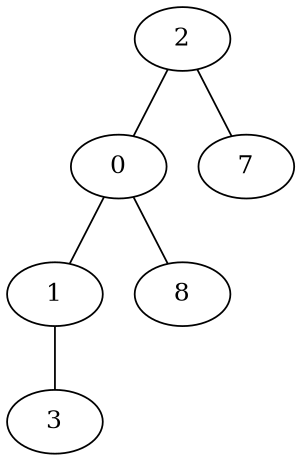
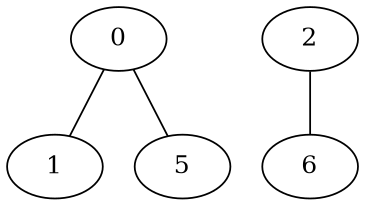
edge "2" -- "0": removed
node "7": label "7" -> "6"
node "8": label "8" -> "5"
node "3": removed
